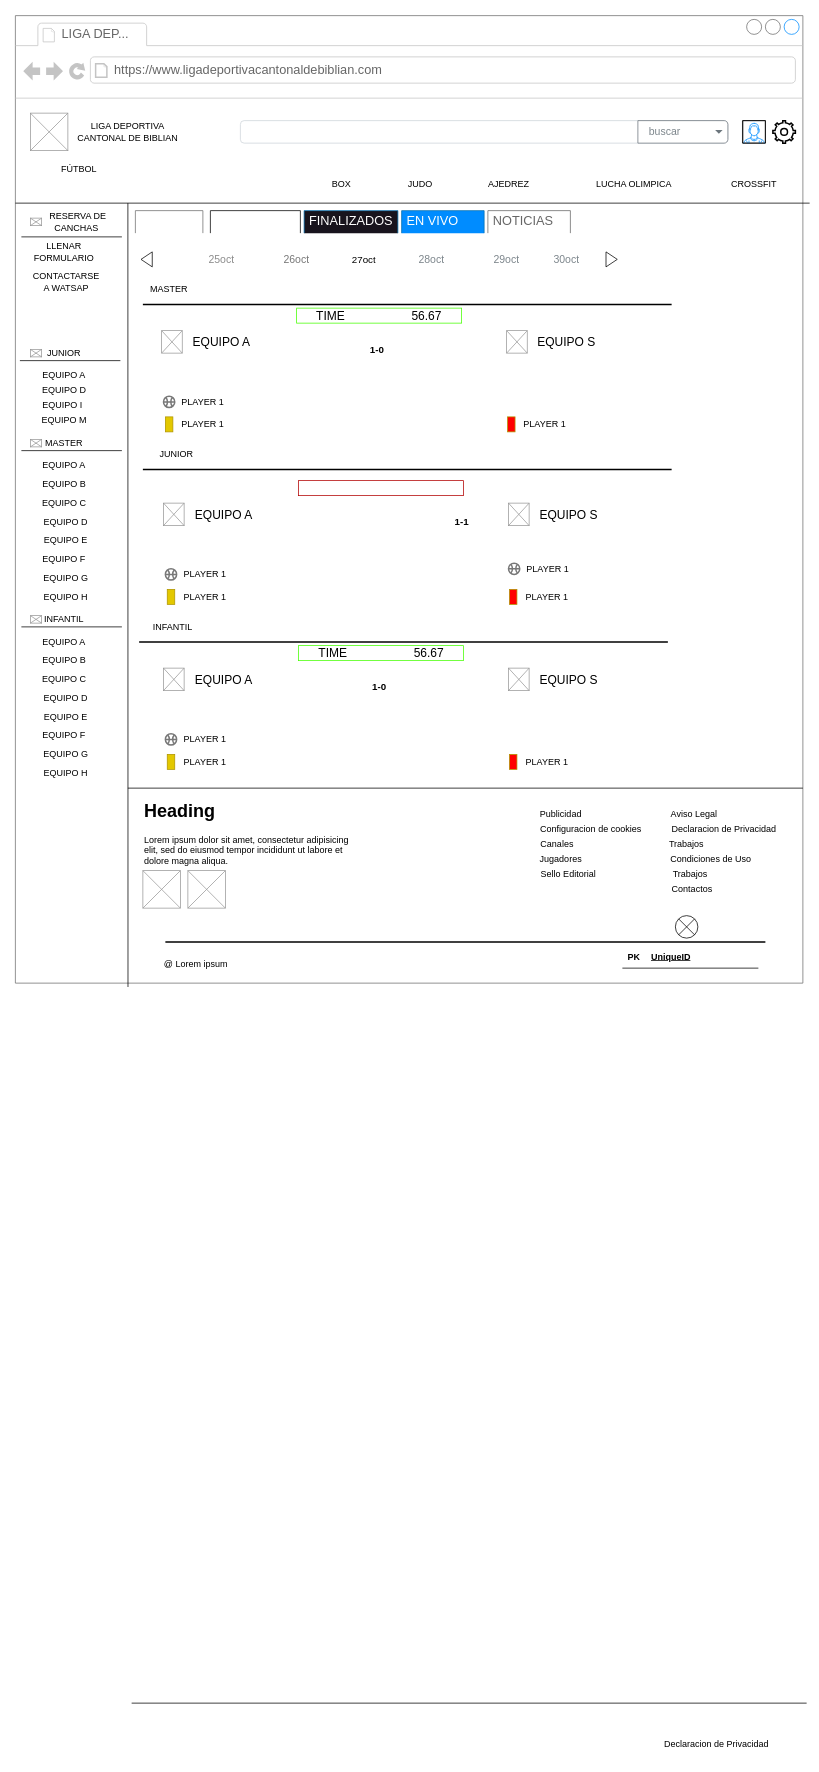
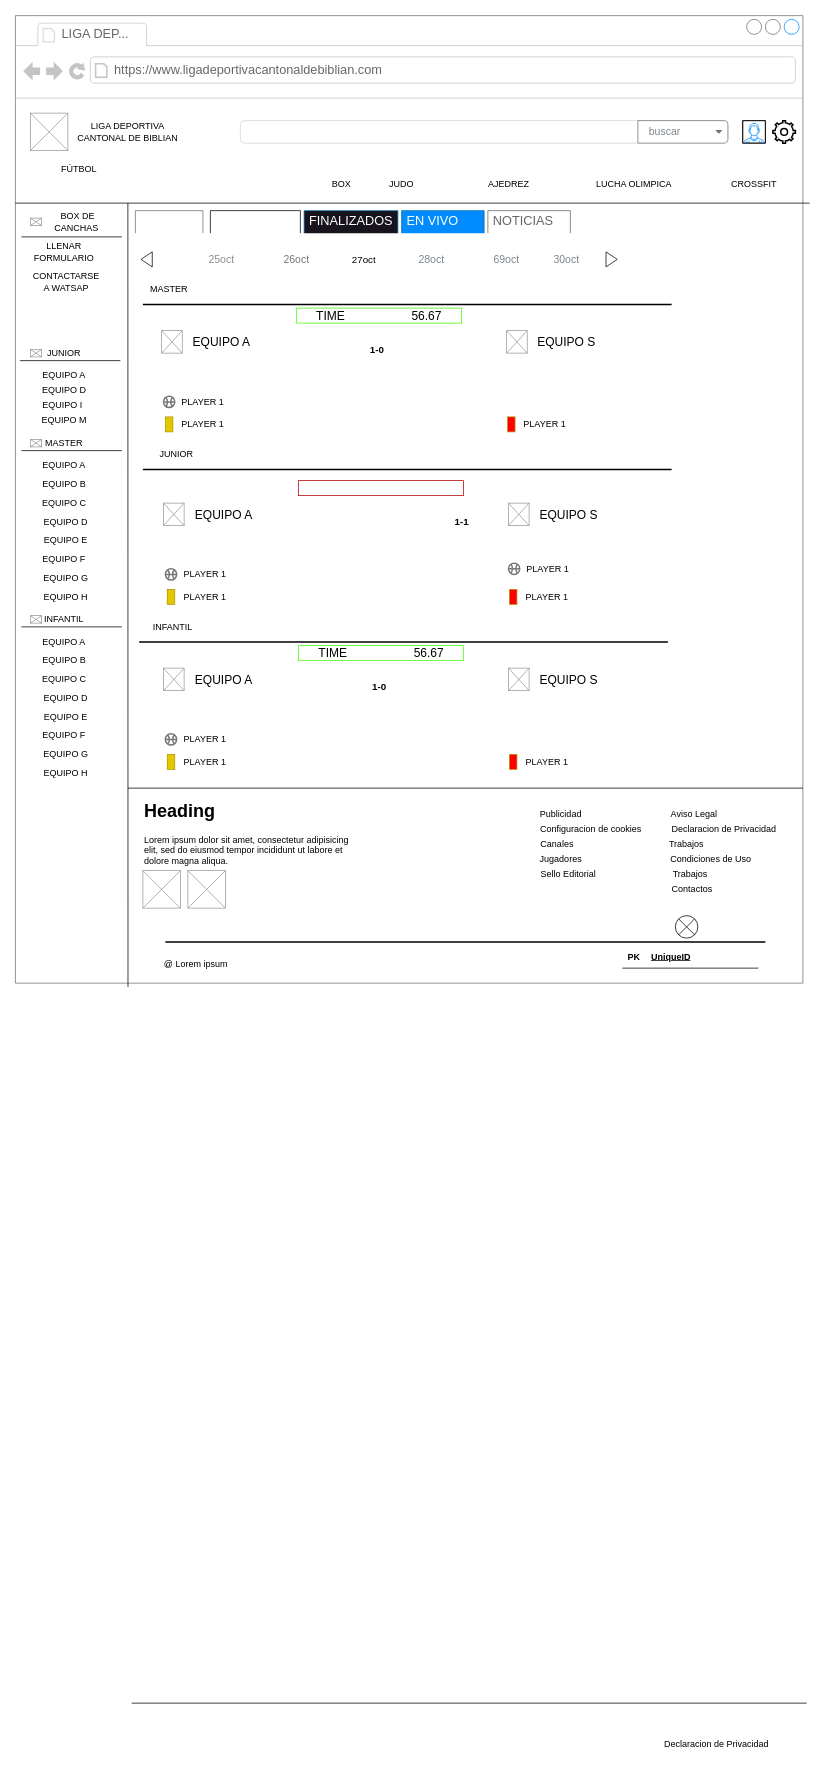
node "JUDO": moved (420, 184) -> (401, 184)
node "RESERVA DE CANCHAS": label "RESERVA DE CANCHAS" -> "BOX DE CANCHAS"
node "29oct": label "29oct" -> "69oct"
